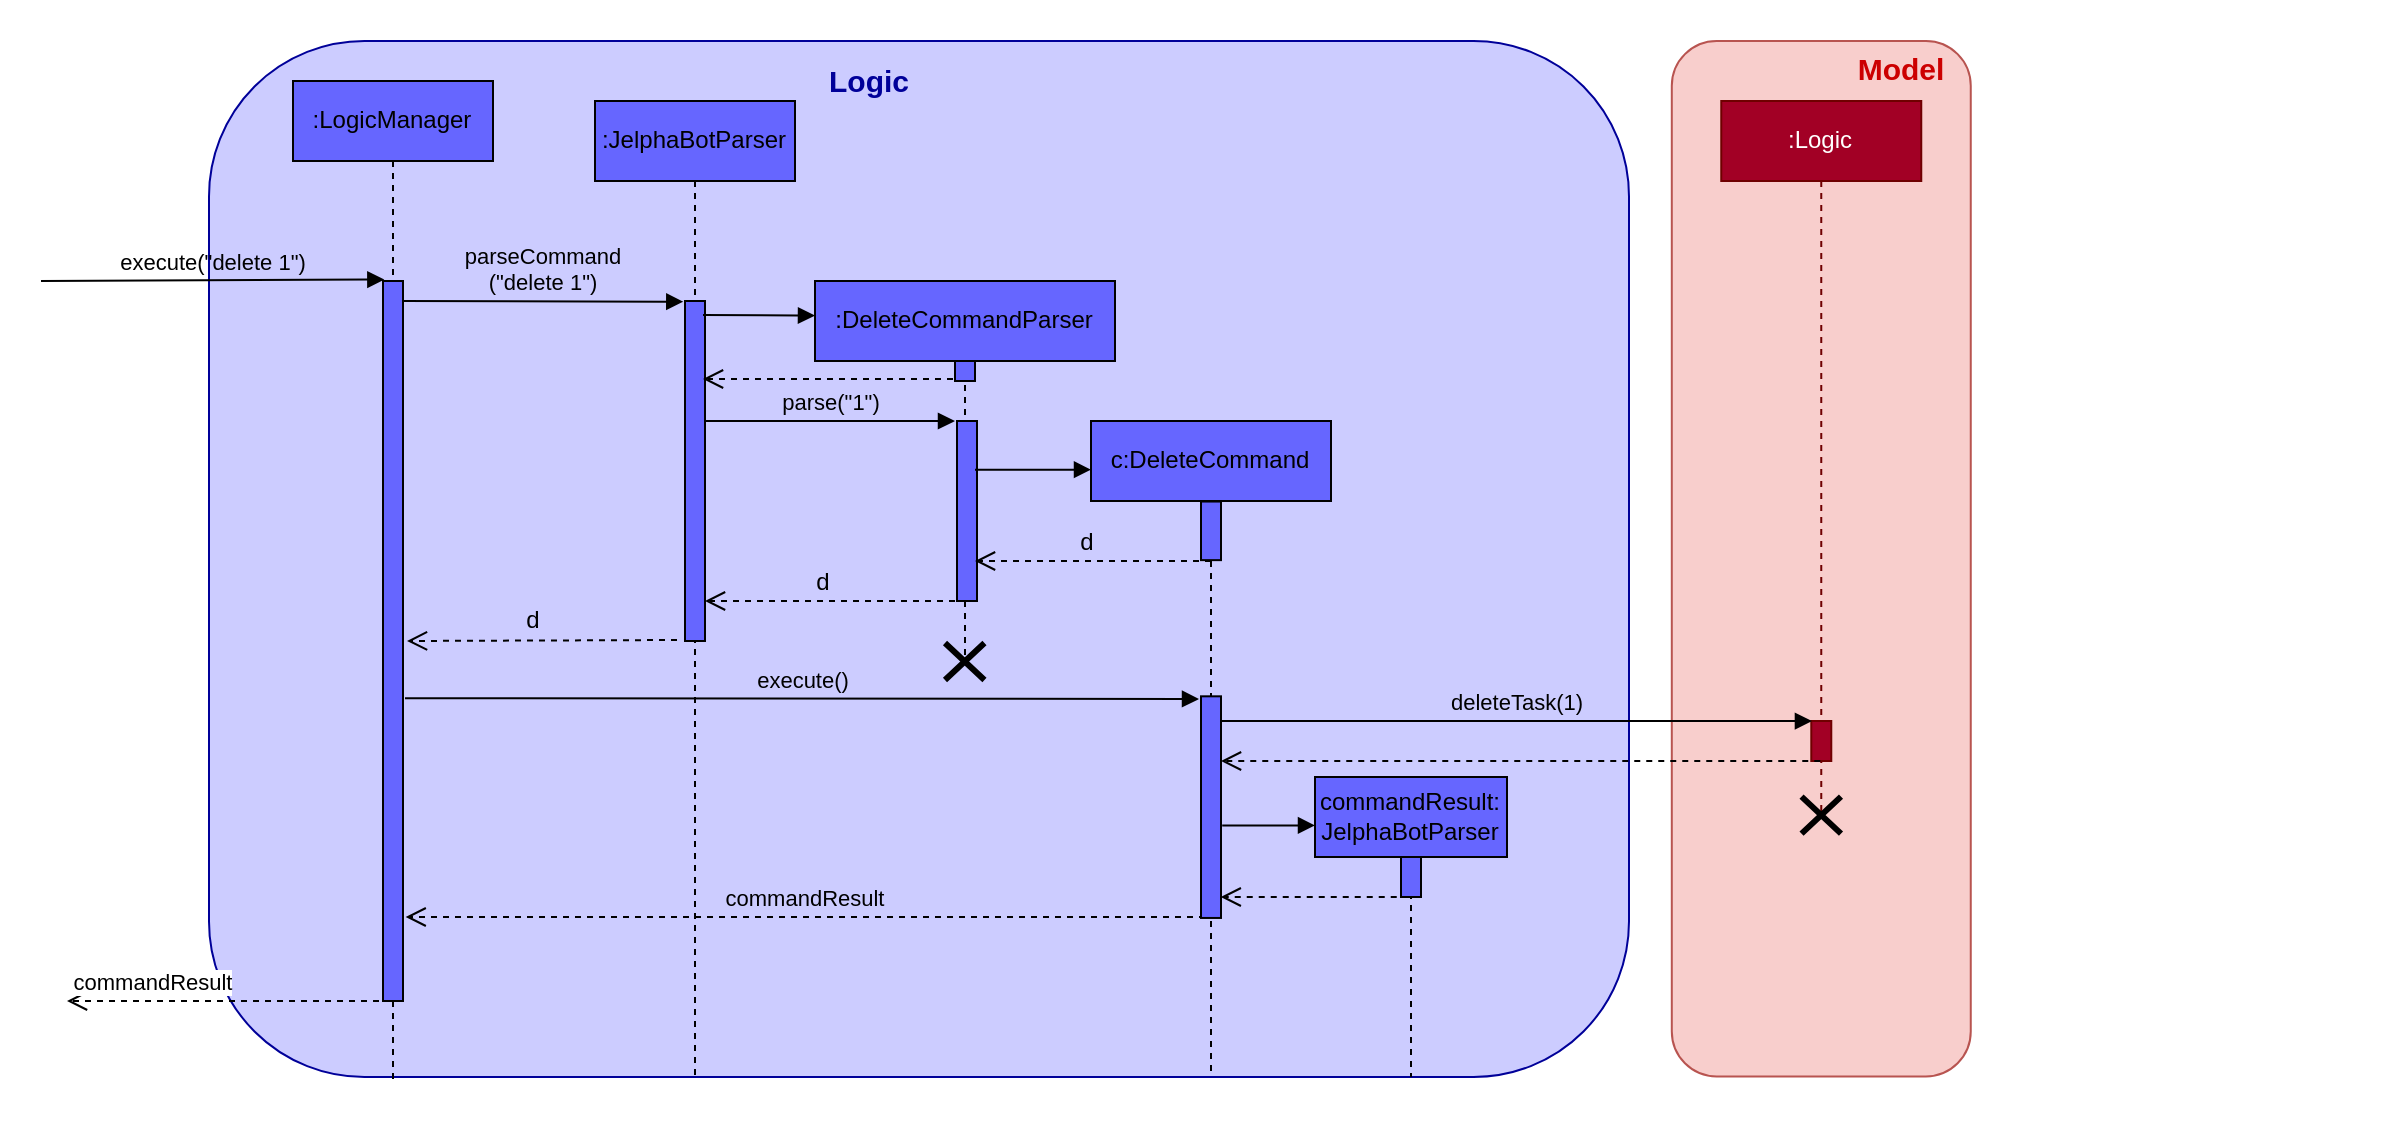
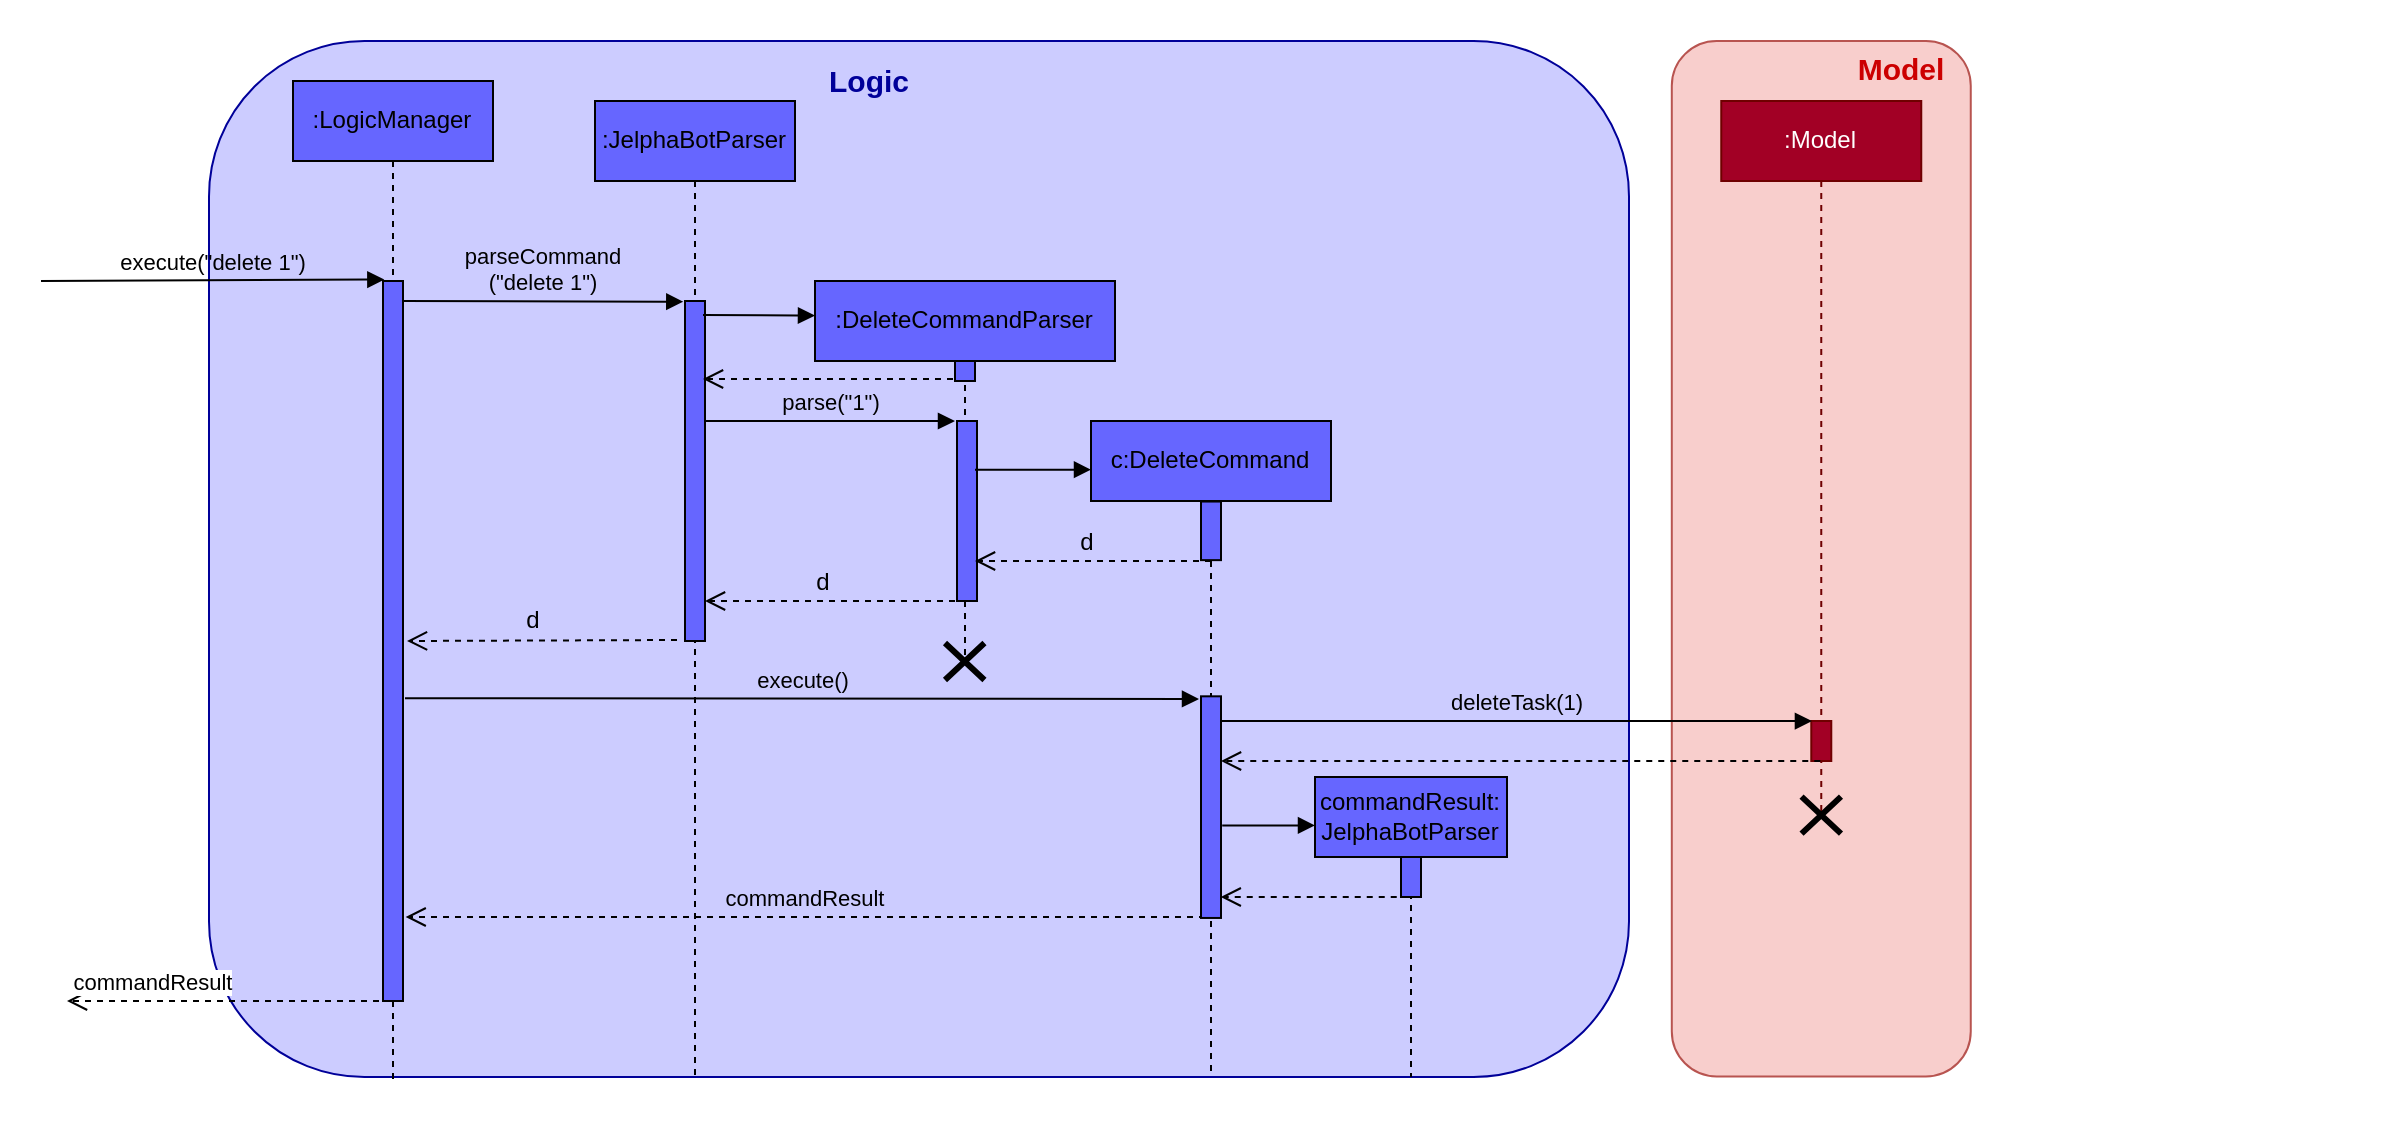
node ":Logic": label ":Logic" -> ":Model"
